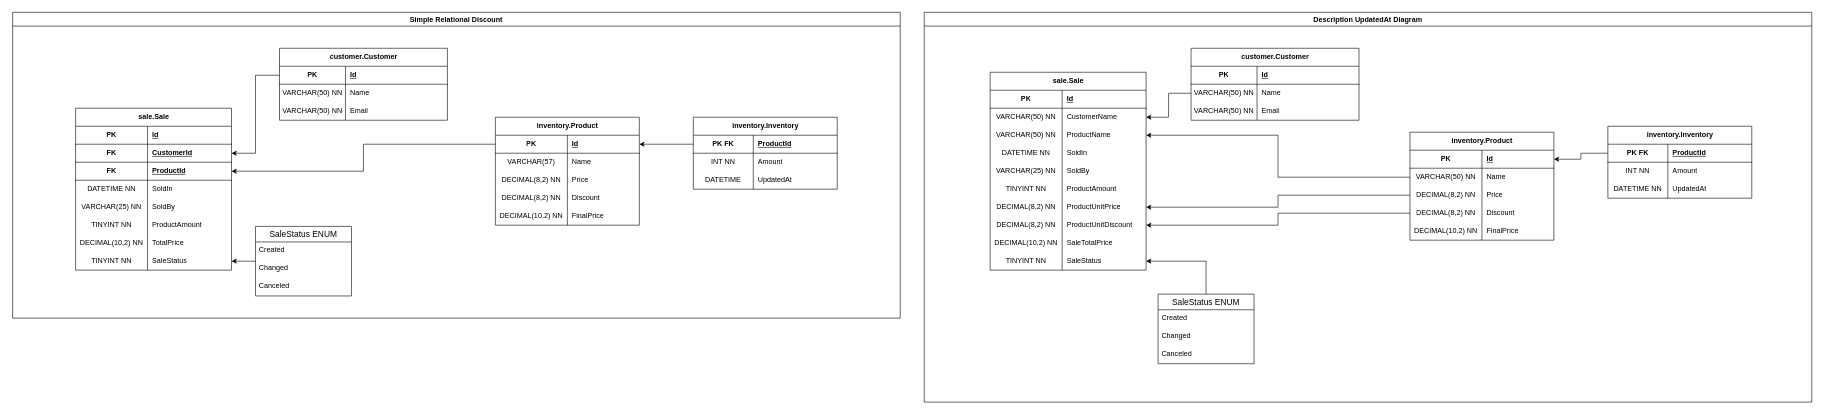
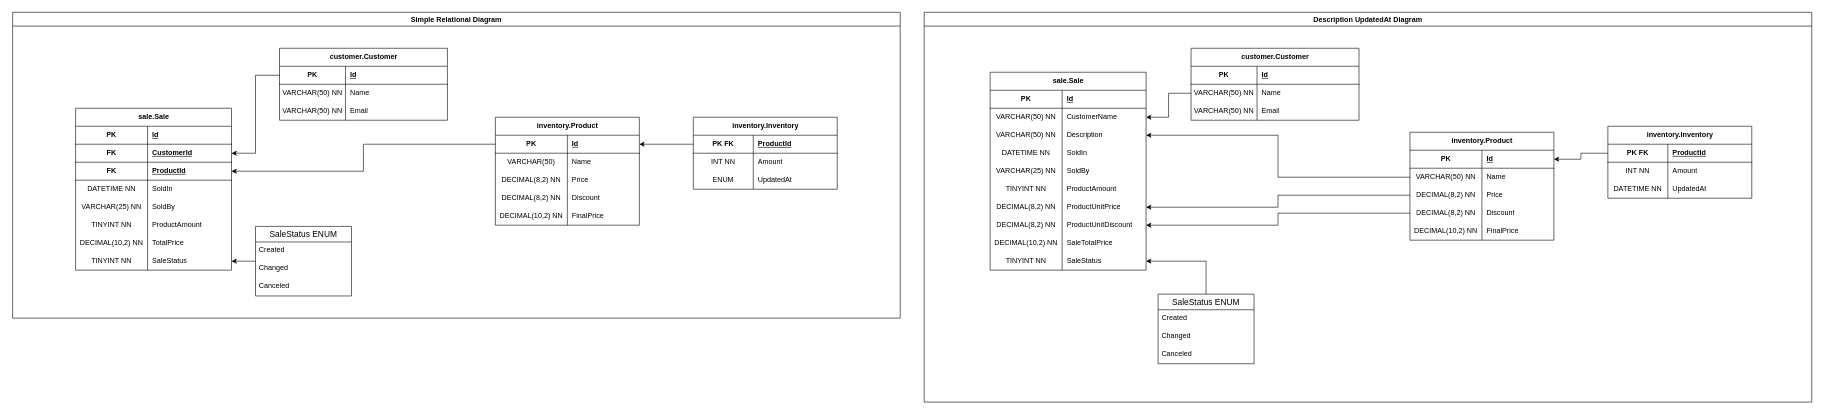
node "Simple Relational Discount": label "Simple Relational Discount" -> "Simple Relational Diagram"
node "ProductName": label "ProductName" -> "Description"
node "VARCHAR(57)": label "VARCHAR(57)" -> "VARCHAR(50)"
node "DATETIME": label "DATETIME" -> "ENUM"
